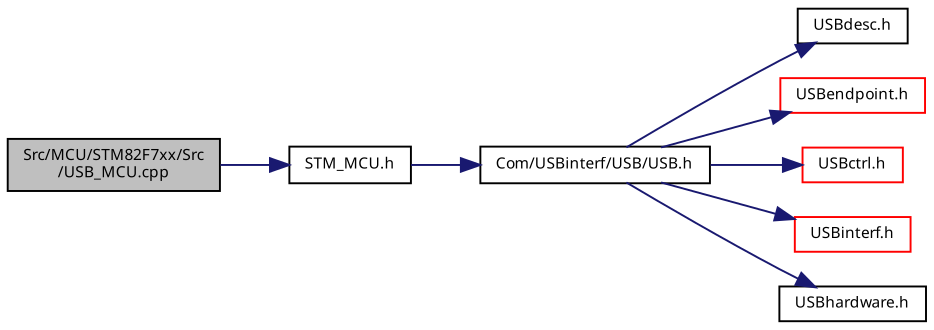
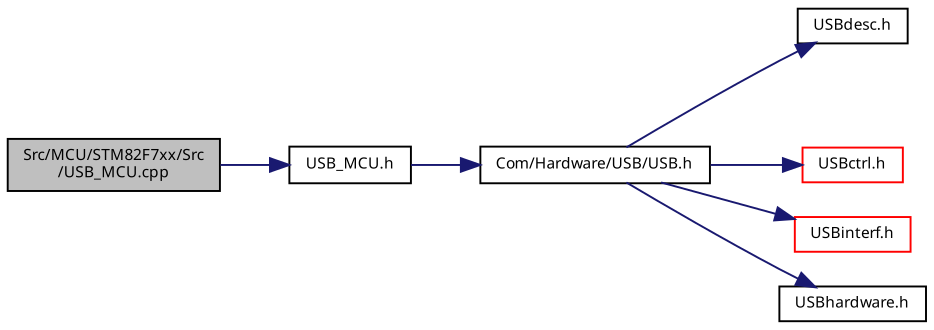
node "USBendpoint.h": removed
node "STM_MCU.h": label "STM_MCU.h" -> "USB_MCU.h"
node "Com/USBinterf/USB/USB.h": label "Com/USBinterf/USB/USB.h" -> "Com/Hardware/USB/USB.h"
